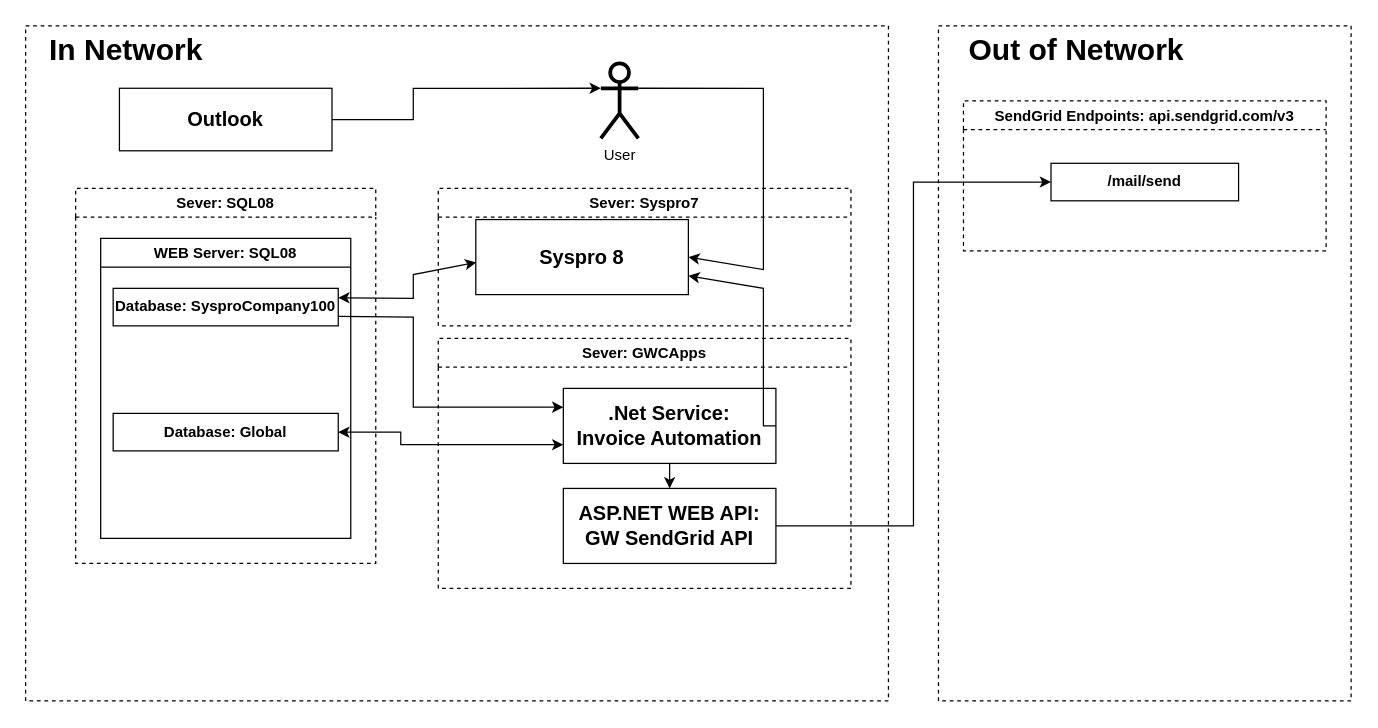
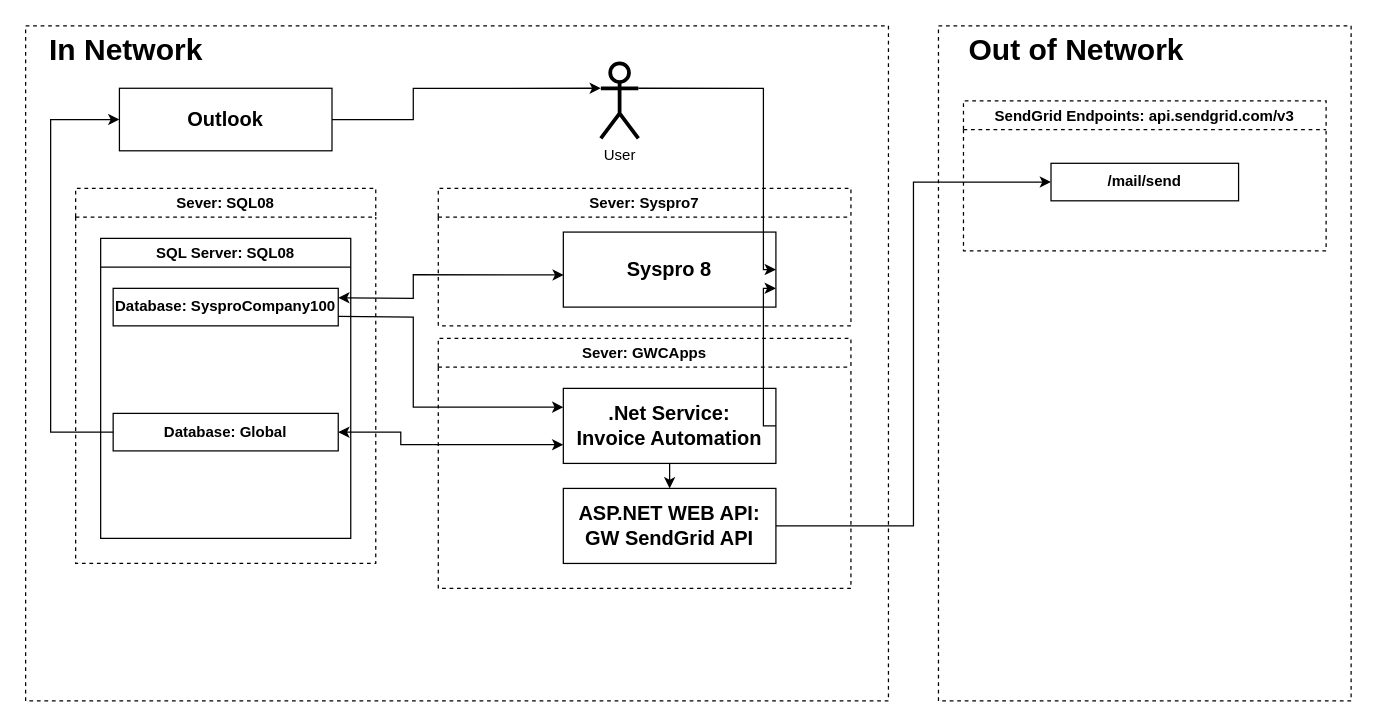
node "WEB Server: SQL08": label "WEB Server: SQL08" -> "SQL Server: SQL08"
node "Syspro 8": moved (582, 257) -> (669, 269)
edge "Database: Global" -> "Outlook": added
